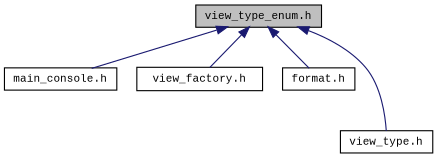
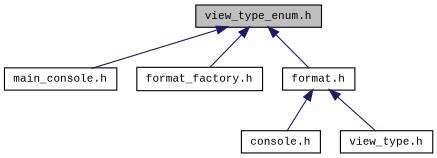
edge "view_type.h" -> "view_type_enum.h": now "view_type.h" -> "format.h"
node "view_factory.h": label "view_factory.h" -> "format_factory.h"
node "console.h": added
